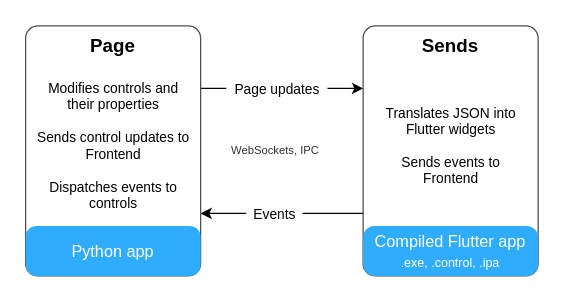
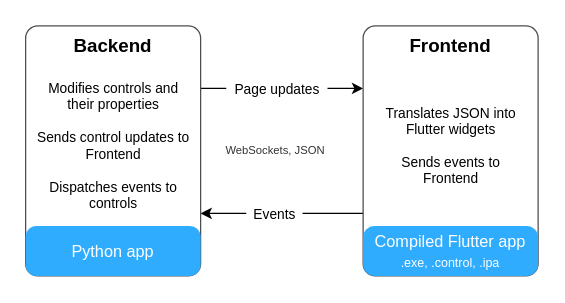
node "Page": label "Page" -> "Backend"
node "Sends": label "Sends" -> "Frontend"
node "WebSockets, IPC": label "WebSockets, IPC" -> "WebSockets, JSON"
